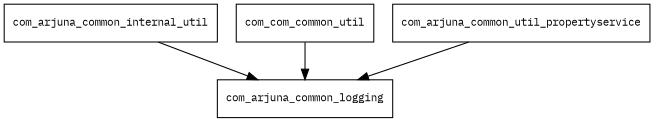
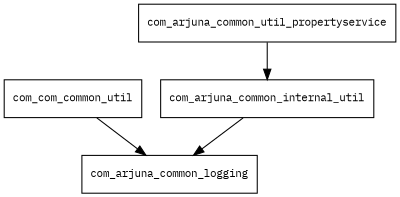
edge "com_arjuna_common_util_propertyservice" -> "com_arjuna_common_logging": now "com_arjuna_common_util_propertyservice" -> "com_arjuna_common_internal_util"
